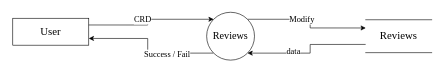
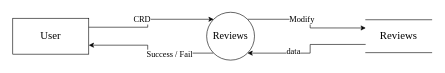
node "User": size 76x27 -> 76x36
